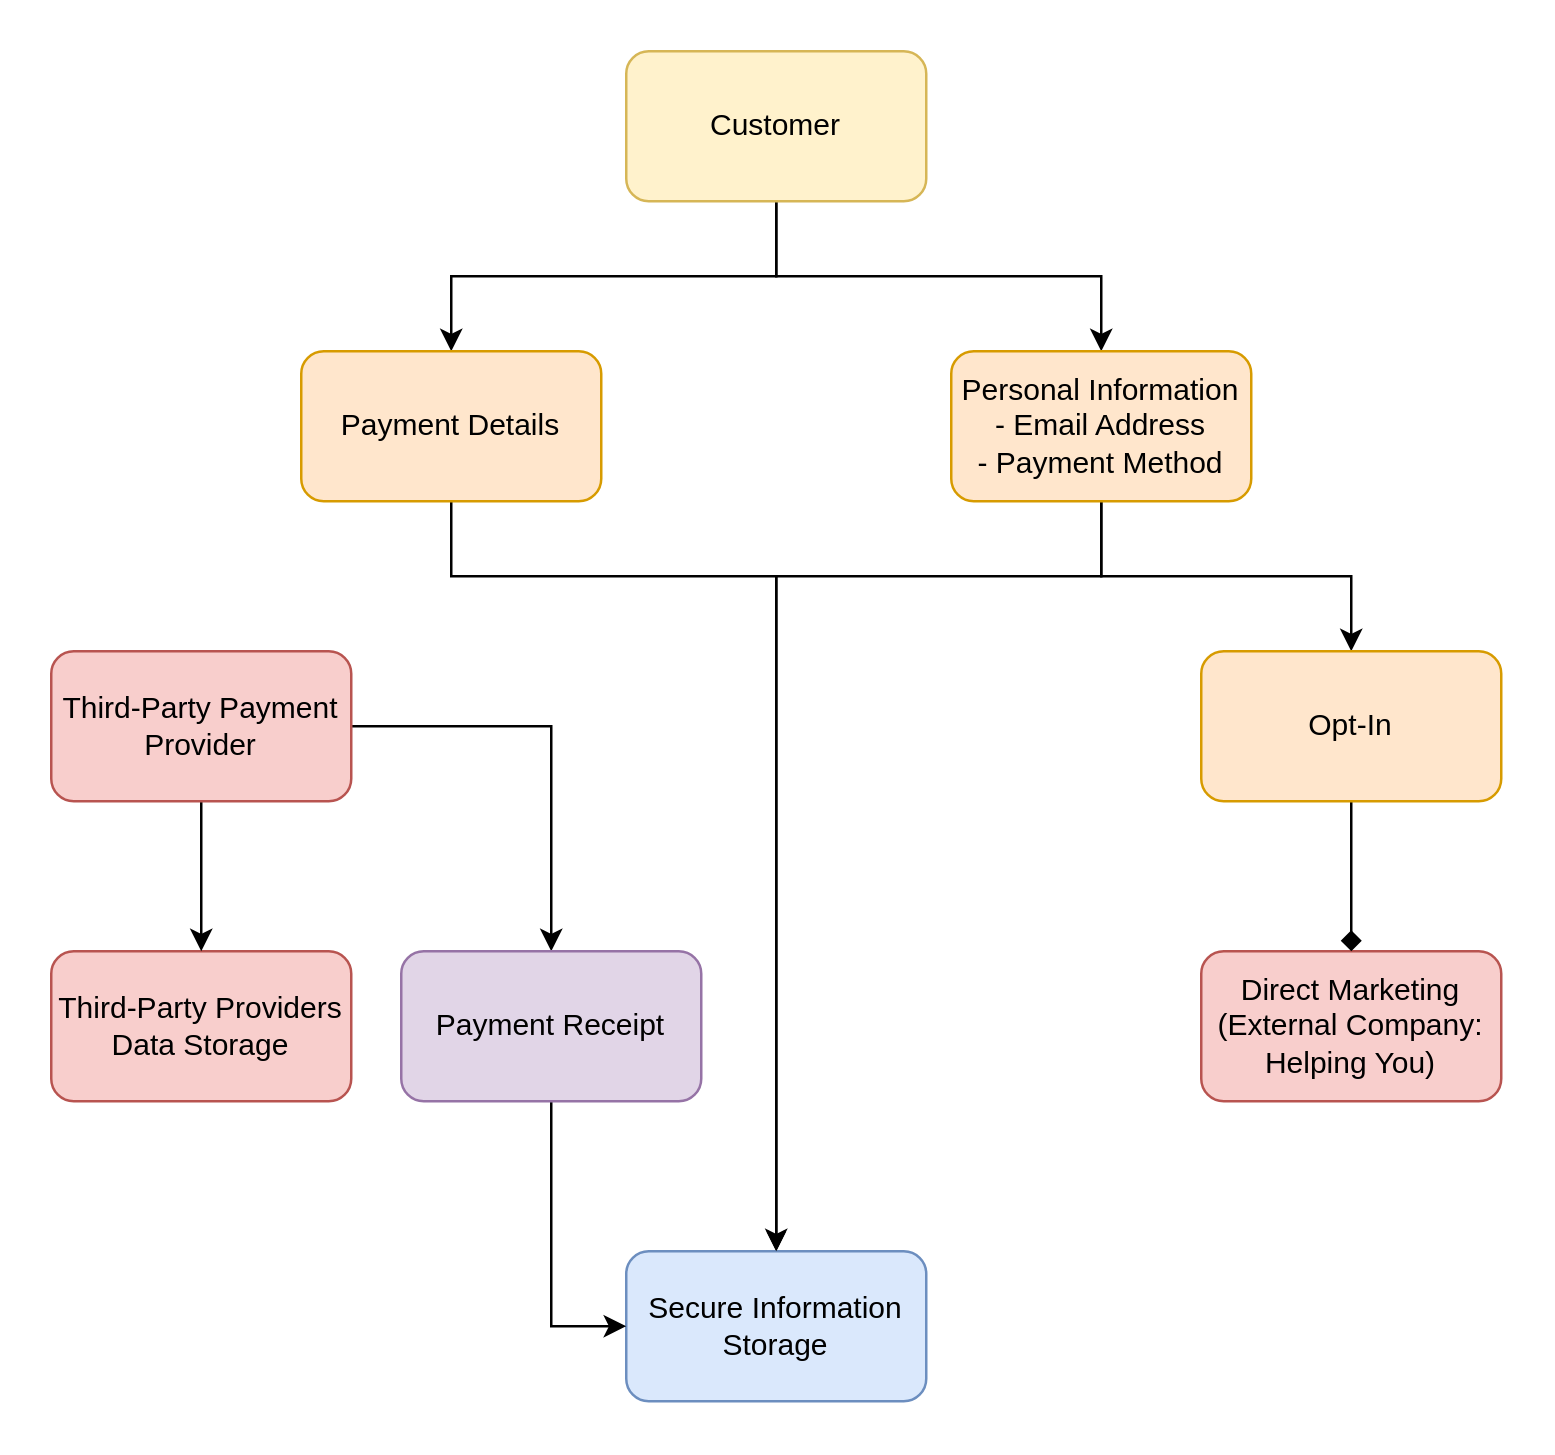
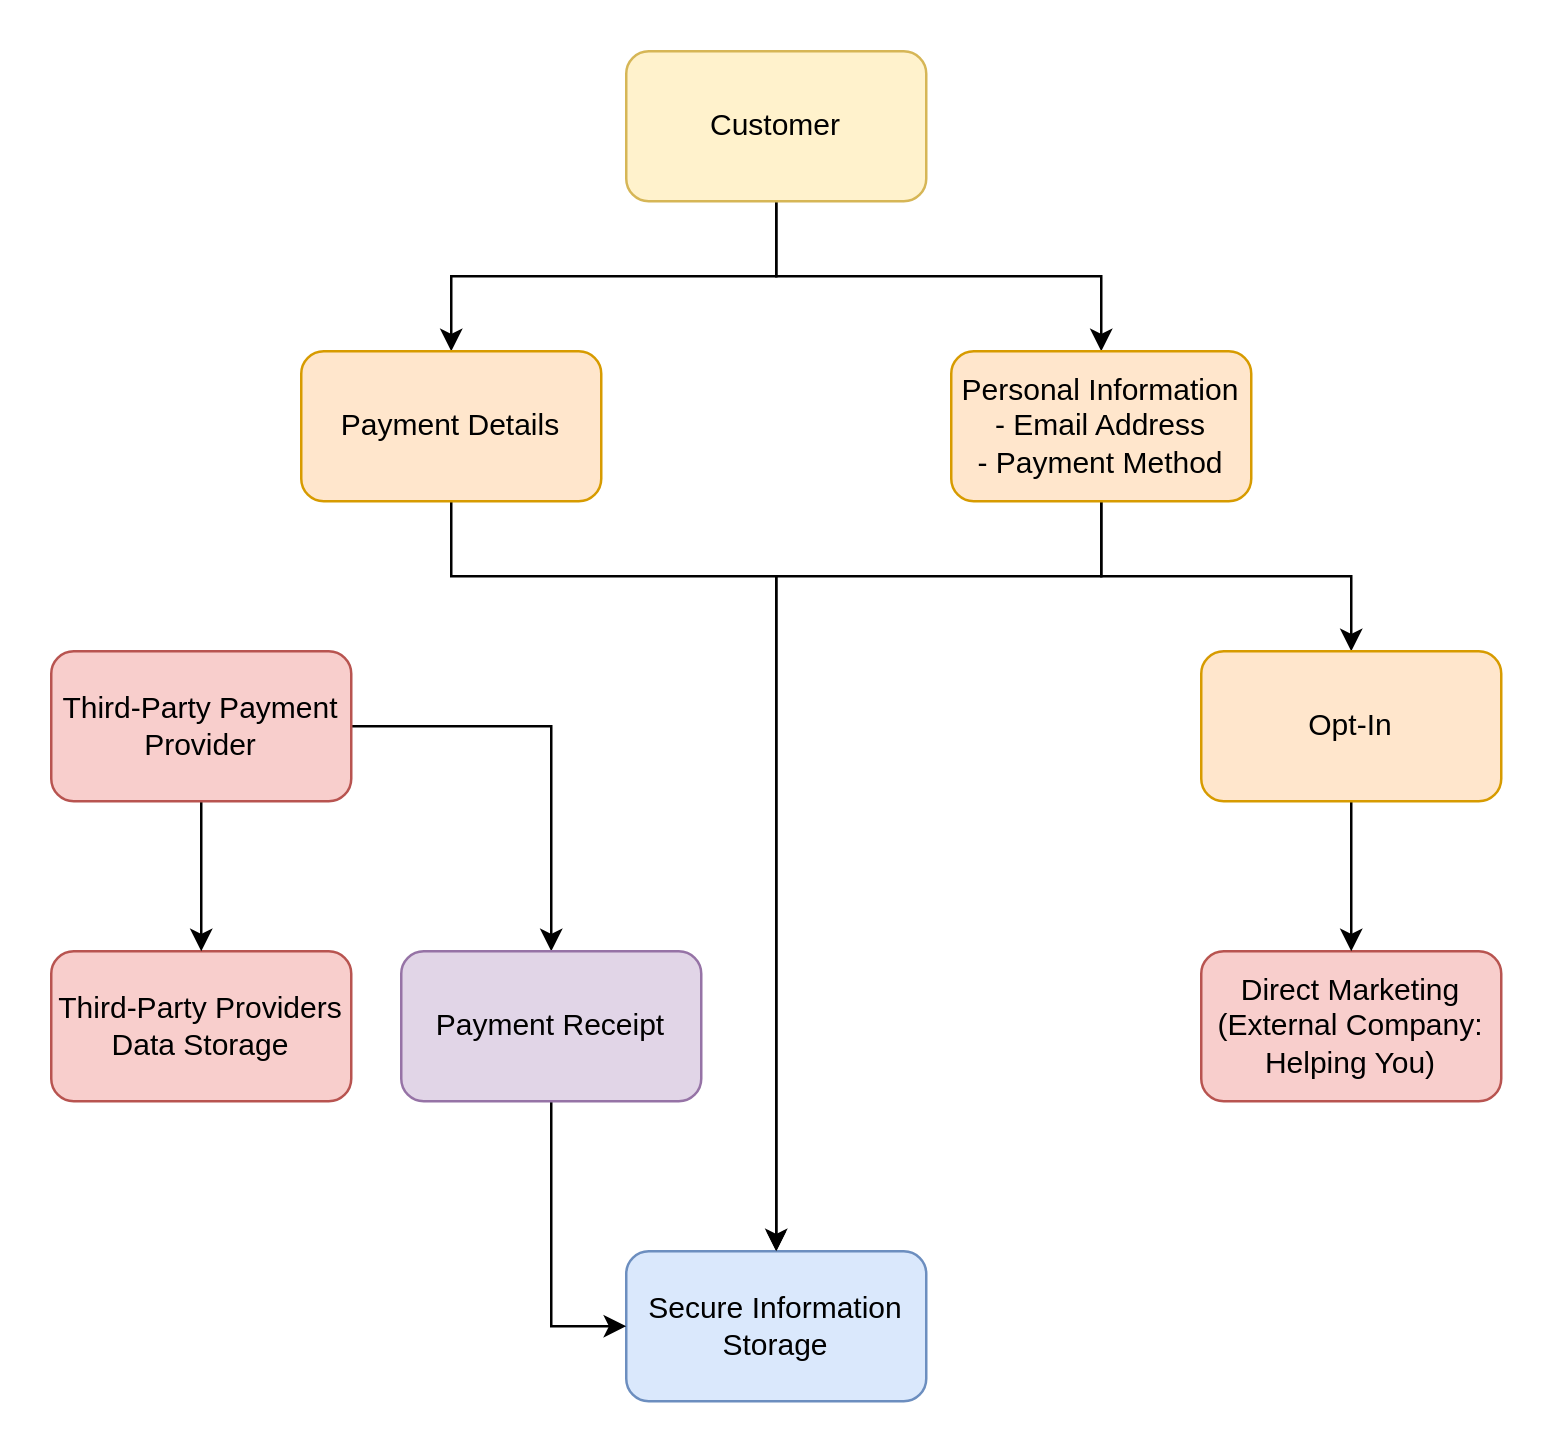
edge "Opt-In" -> "Direct Marketing (External Company: Helping You)": arrowhead diamond -> classic
